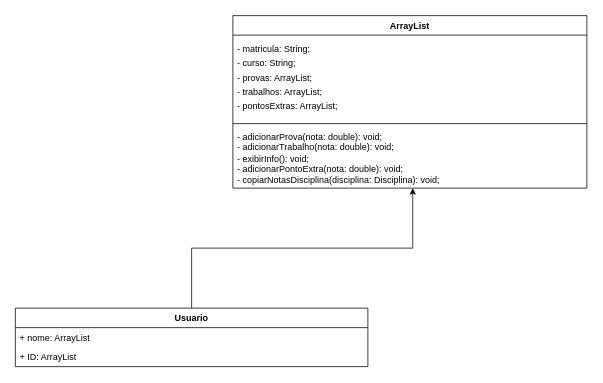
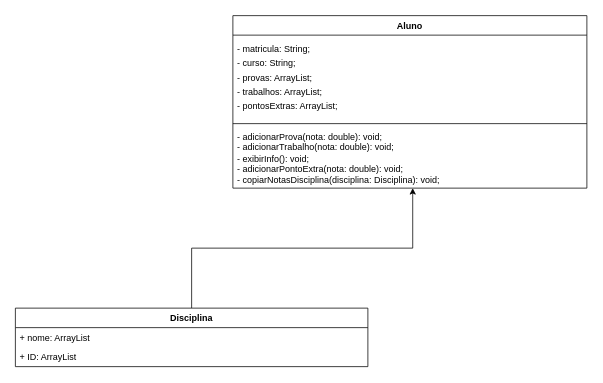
node "ArrayList": label "ArrayList" -> "Aluno"
node "Usuario": label "Usuario" -> "Disciplina"
